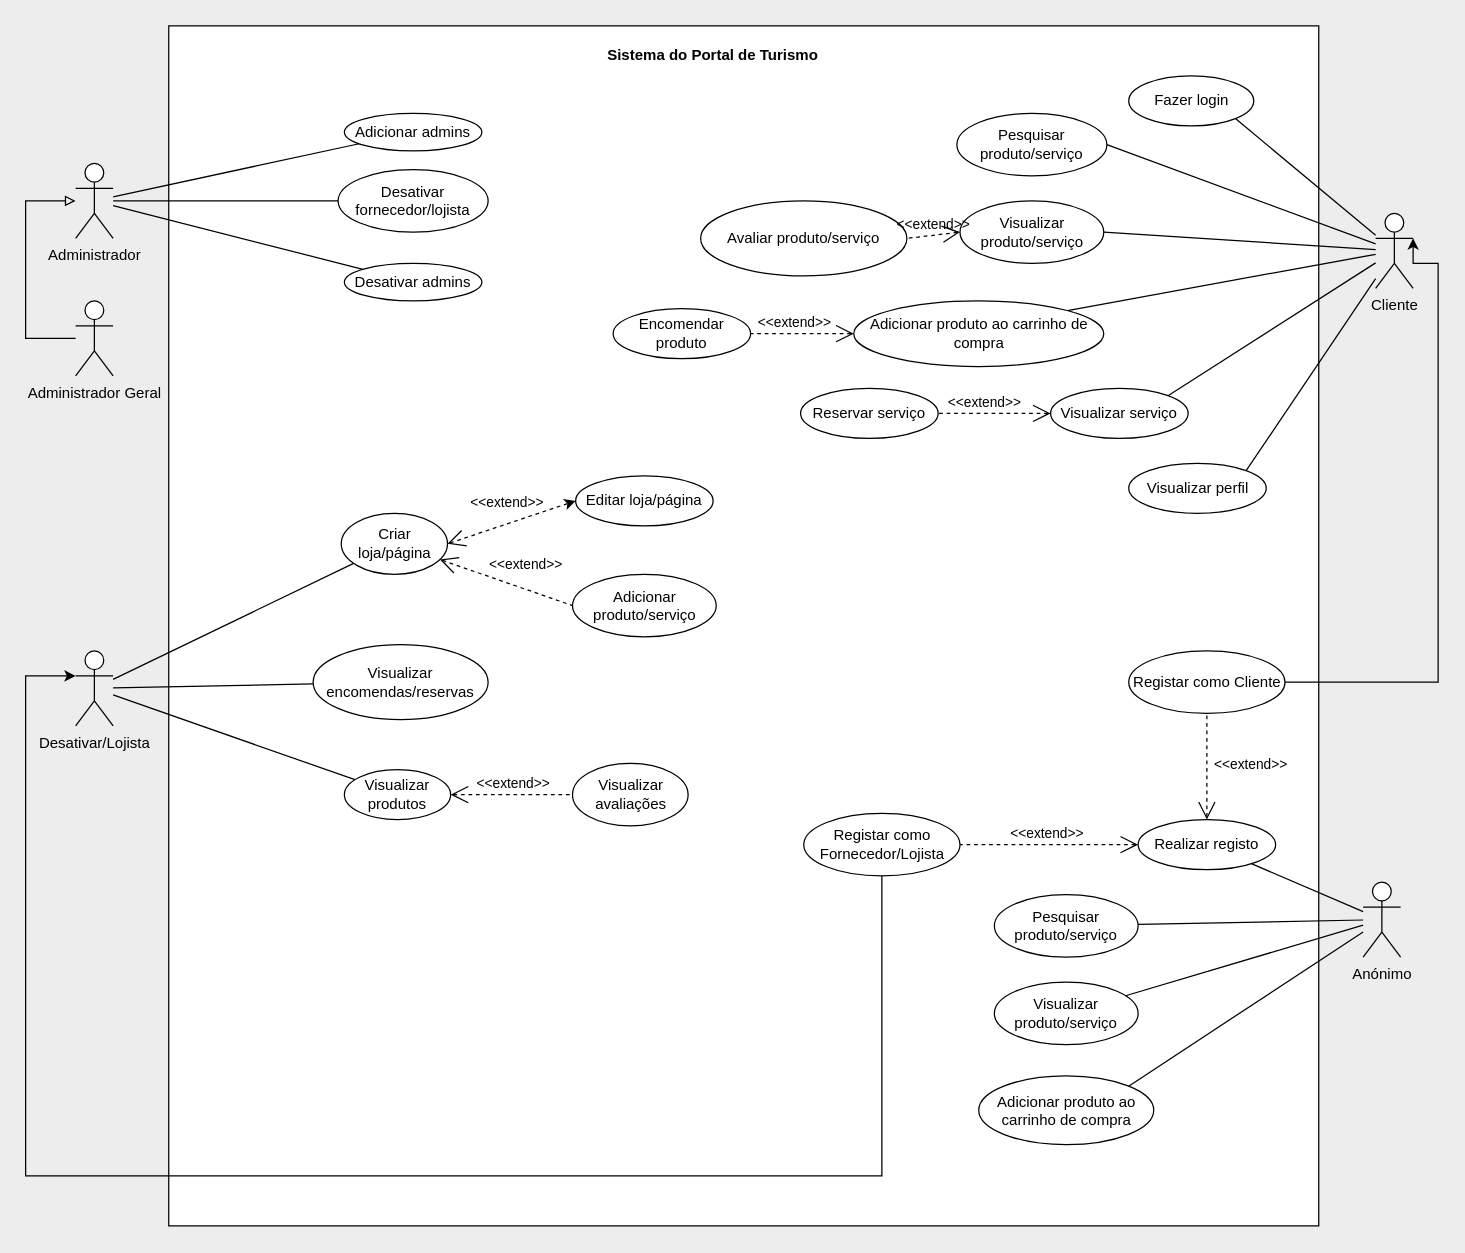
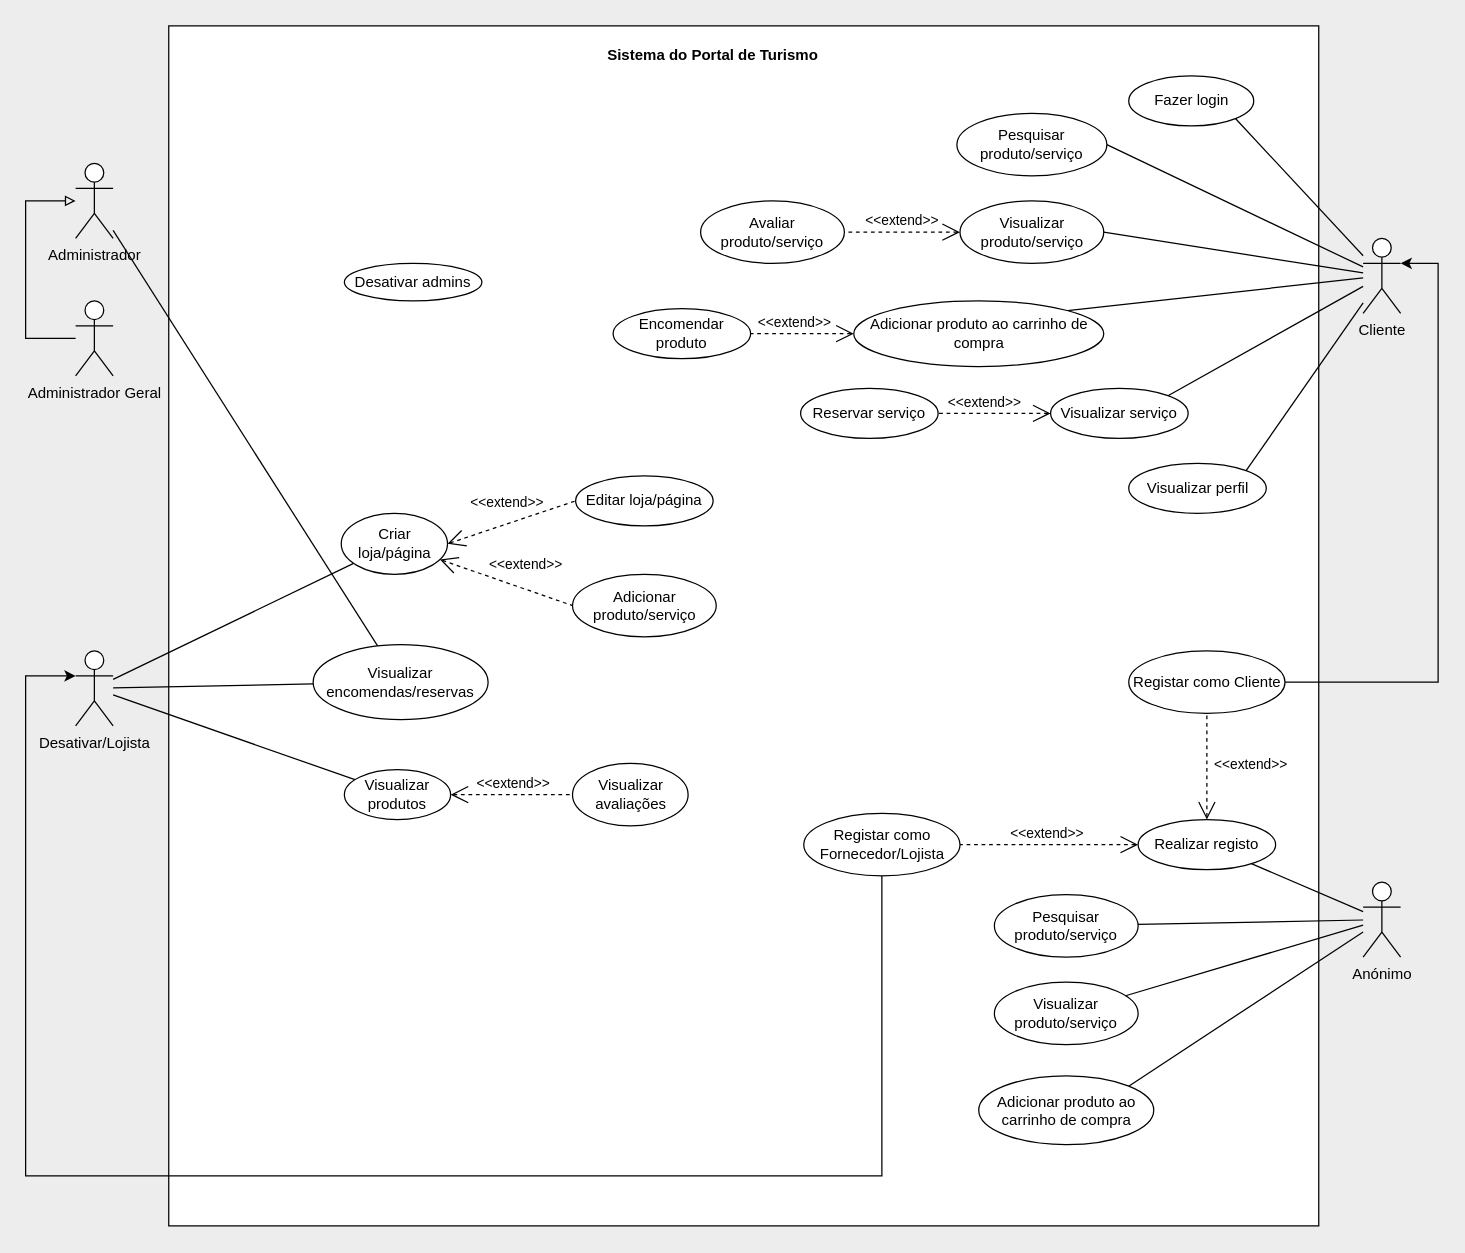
node "Adicionar admins": removed
edge "Adicionar admins" -- "Administrador": removed
edge "Administrador" -- "Desativar fornecedor/lojista": removed
node "Desativar fornecedor/lojista": removed
edge "Administrador" -- "Desativar admins": now "Administrador" -- "Visualizar encomendas/reservas"
node "Avaliar produto/serviço": size 206x75 -> 144x63
node "Cliente": moved (1394, 251) -> (1382, 276)
edge "Editar loja/página" -- "Criar loja/página": arrowhead classic -> none
